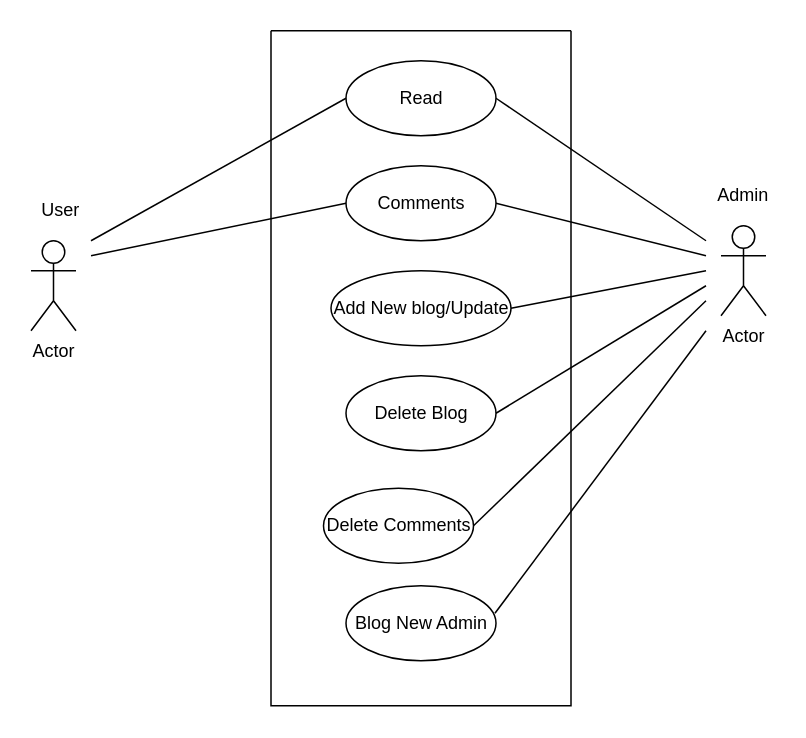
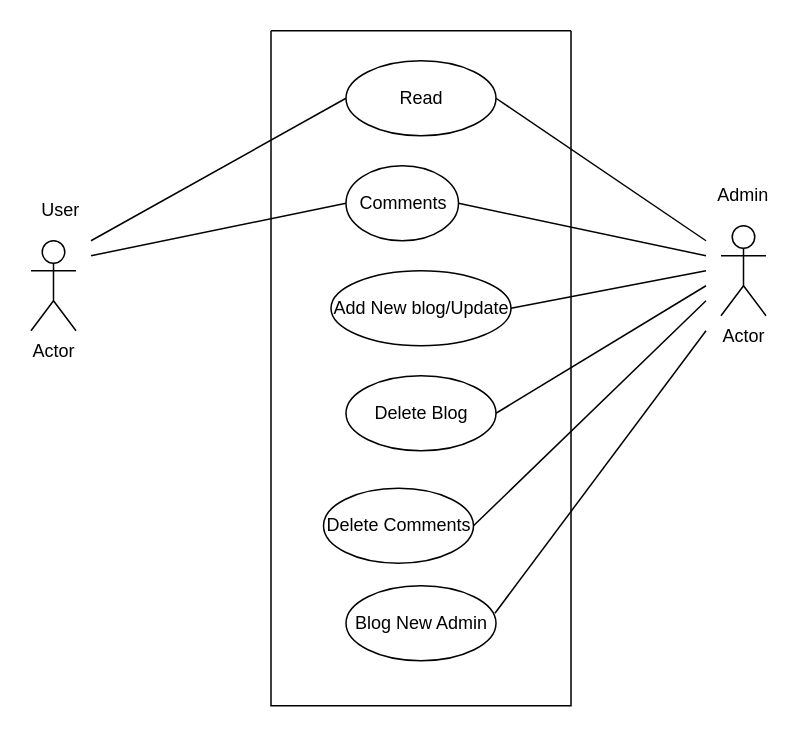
node "Comments": size 150x75 -> 113x75
